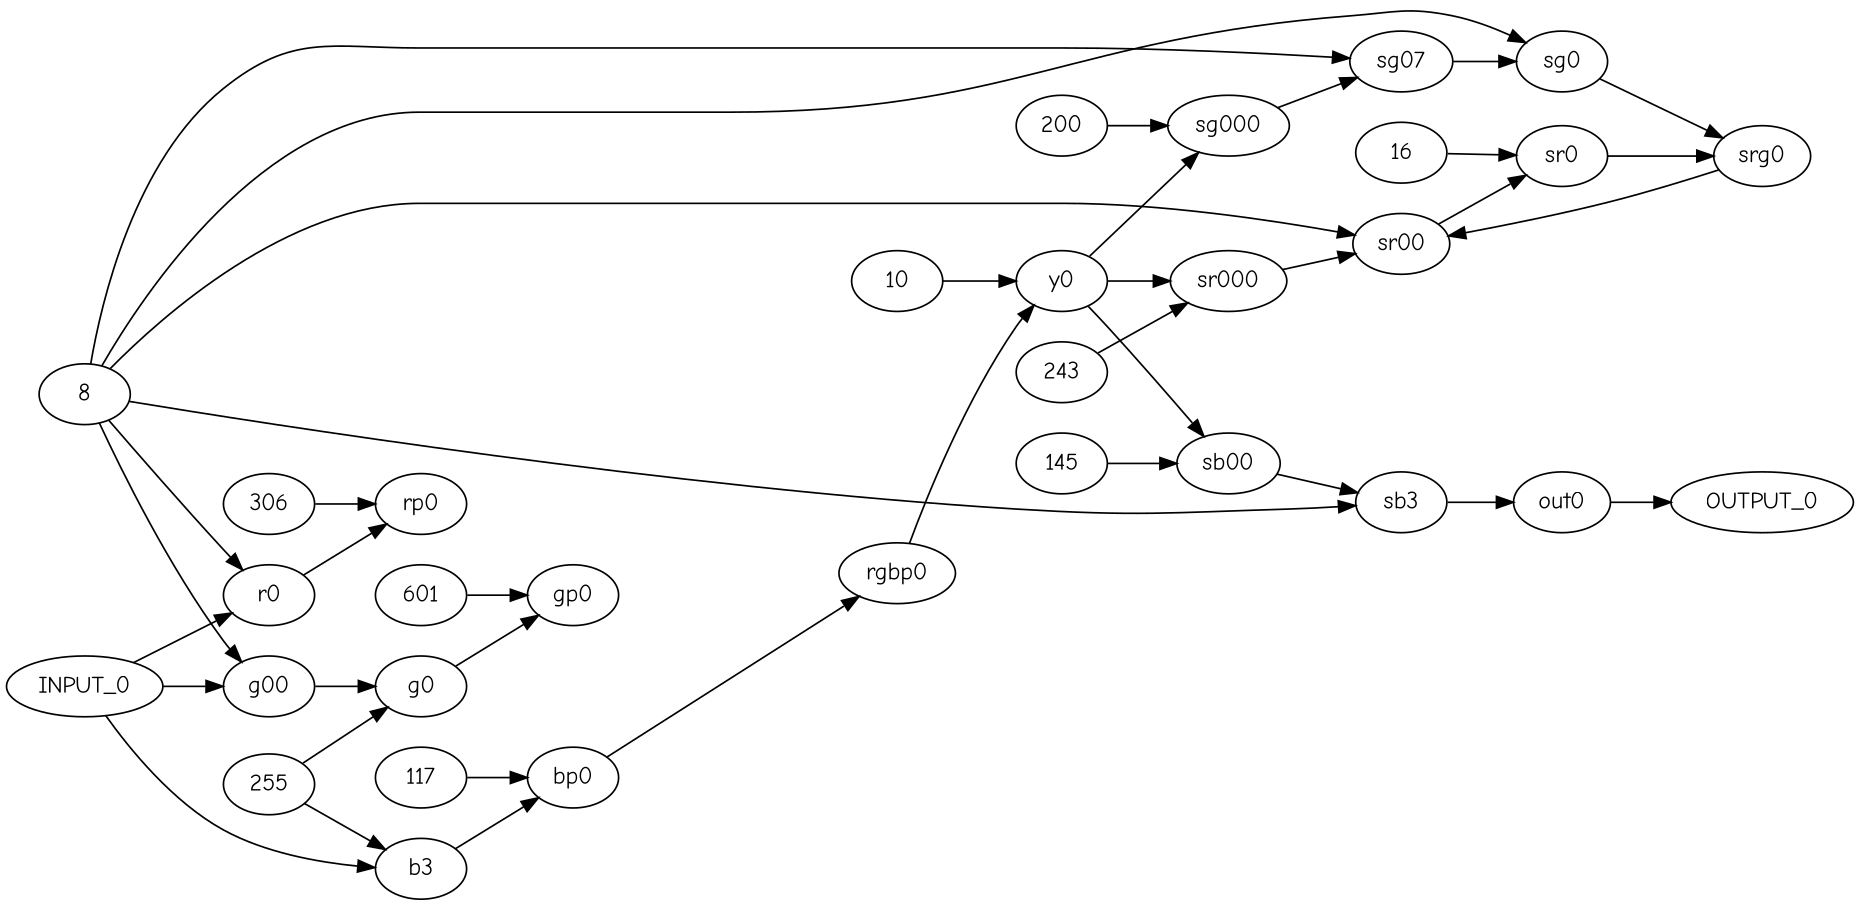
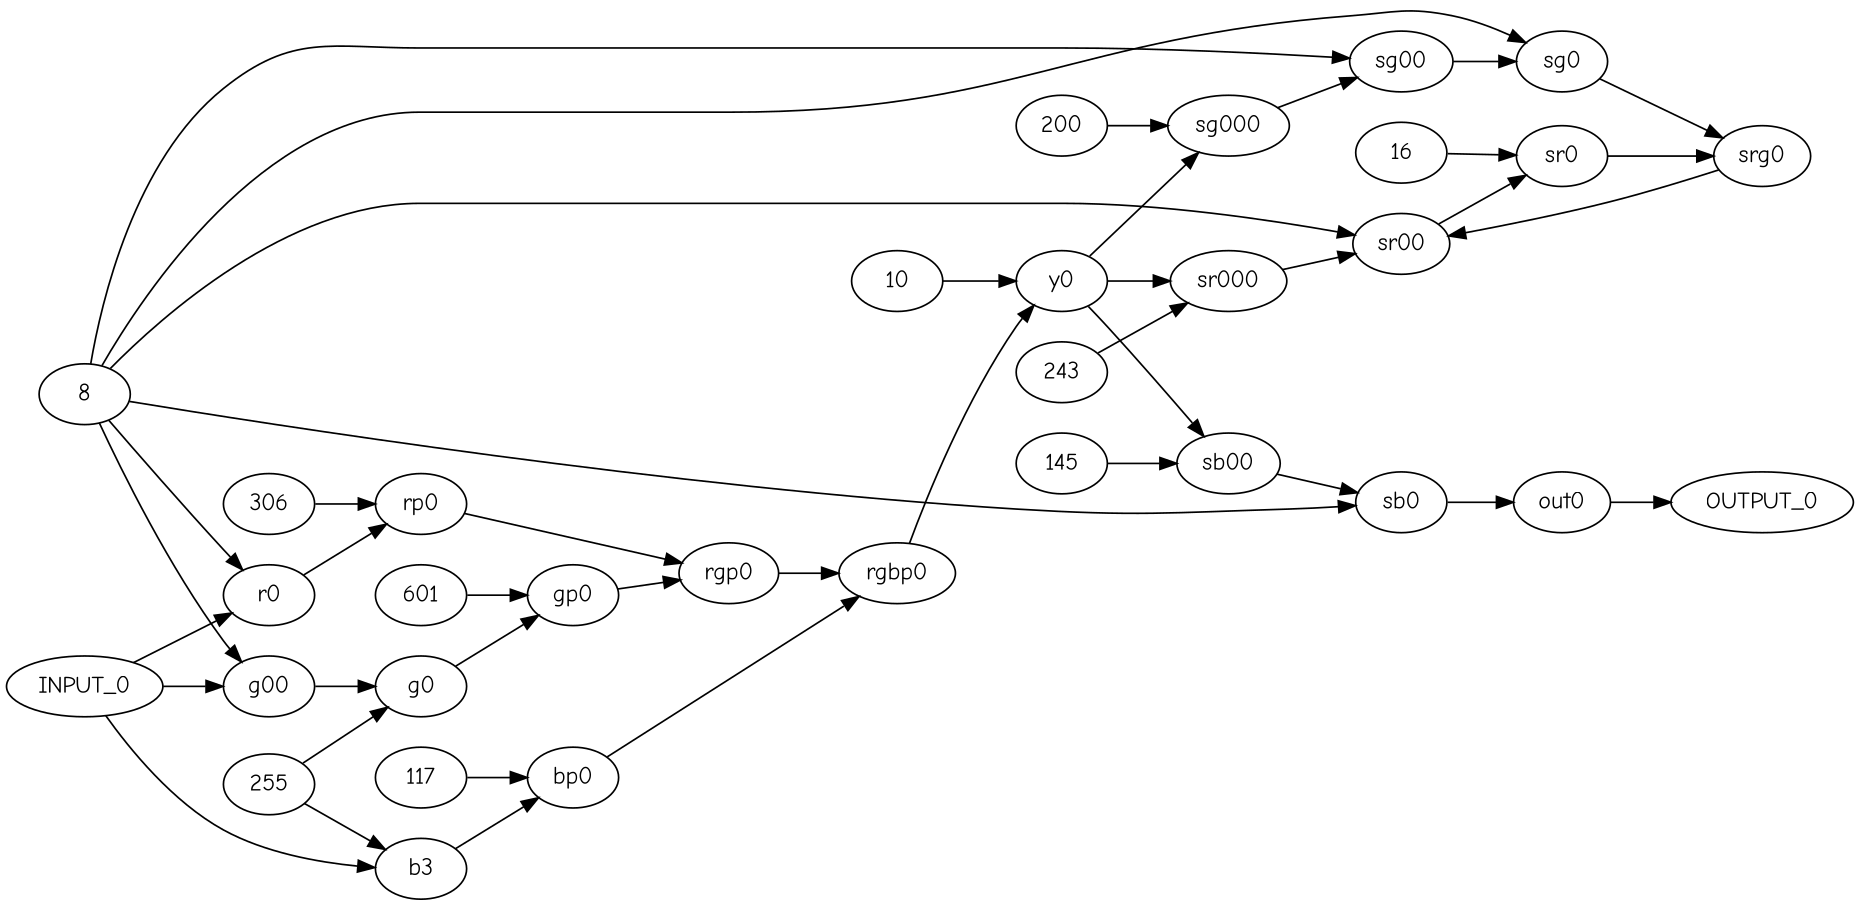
node "sg07": label "sg07" -> "sg00"
node "sb3": label "sb3" -> "sb0"
node "rgp0": added
